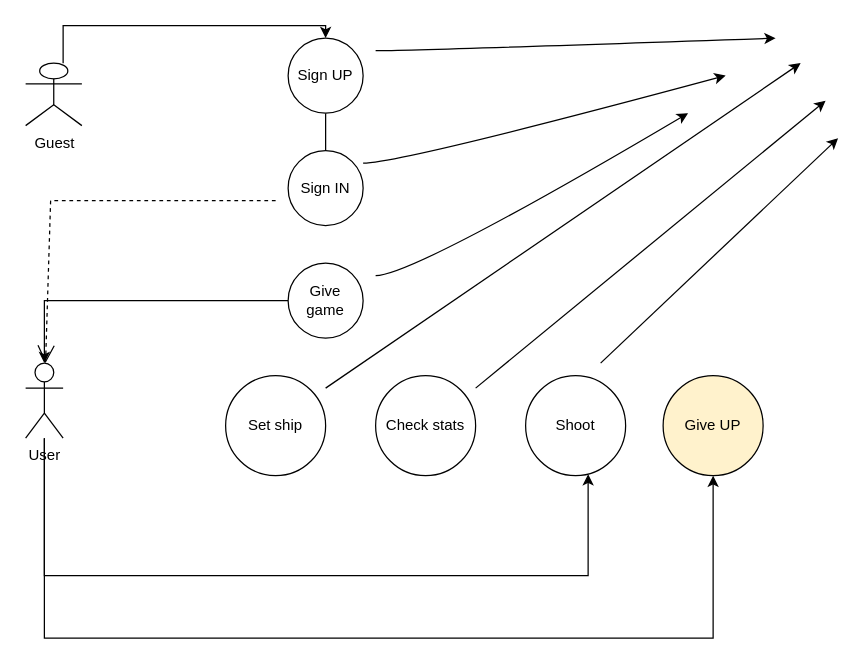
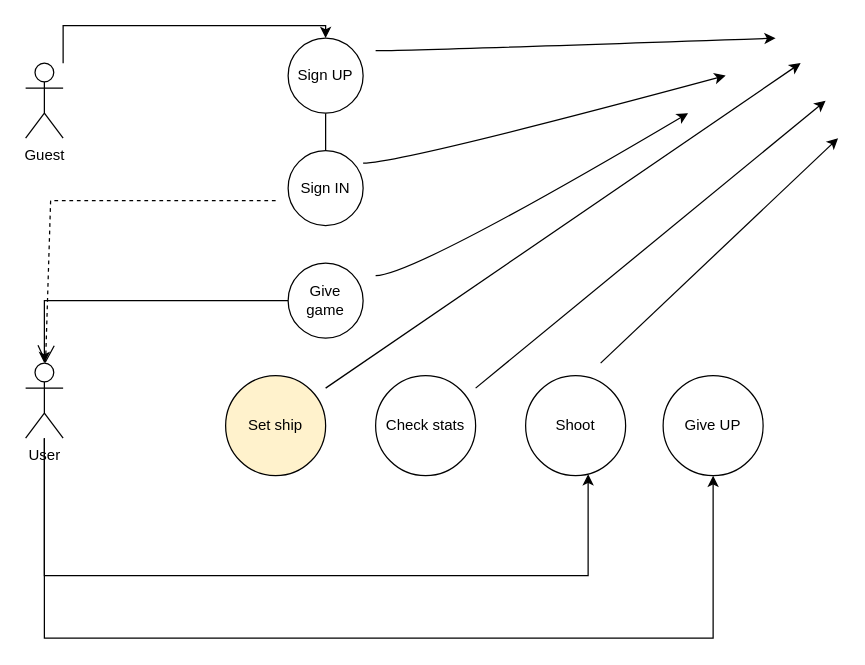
node "Guest": size 56x63 -> 38x75
node "Set ship": fillcolor #ffffff -> #fff2cc
node "Give UP": fillcolor #fff2cc -> #ffffff
